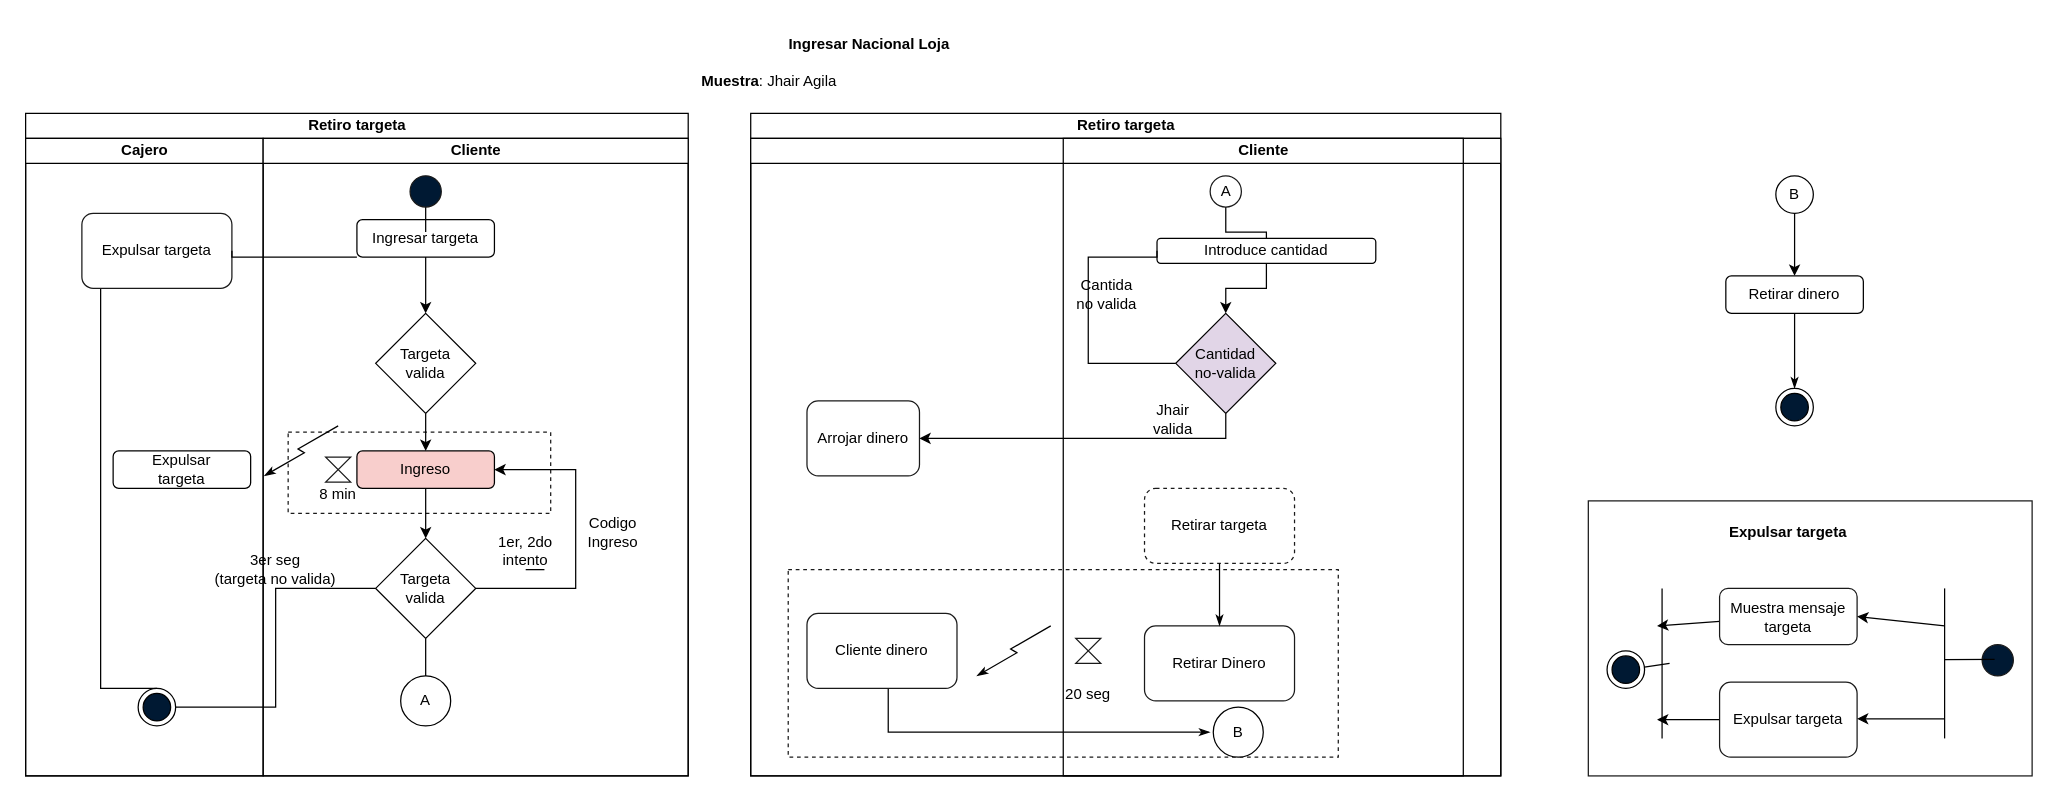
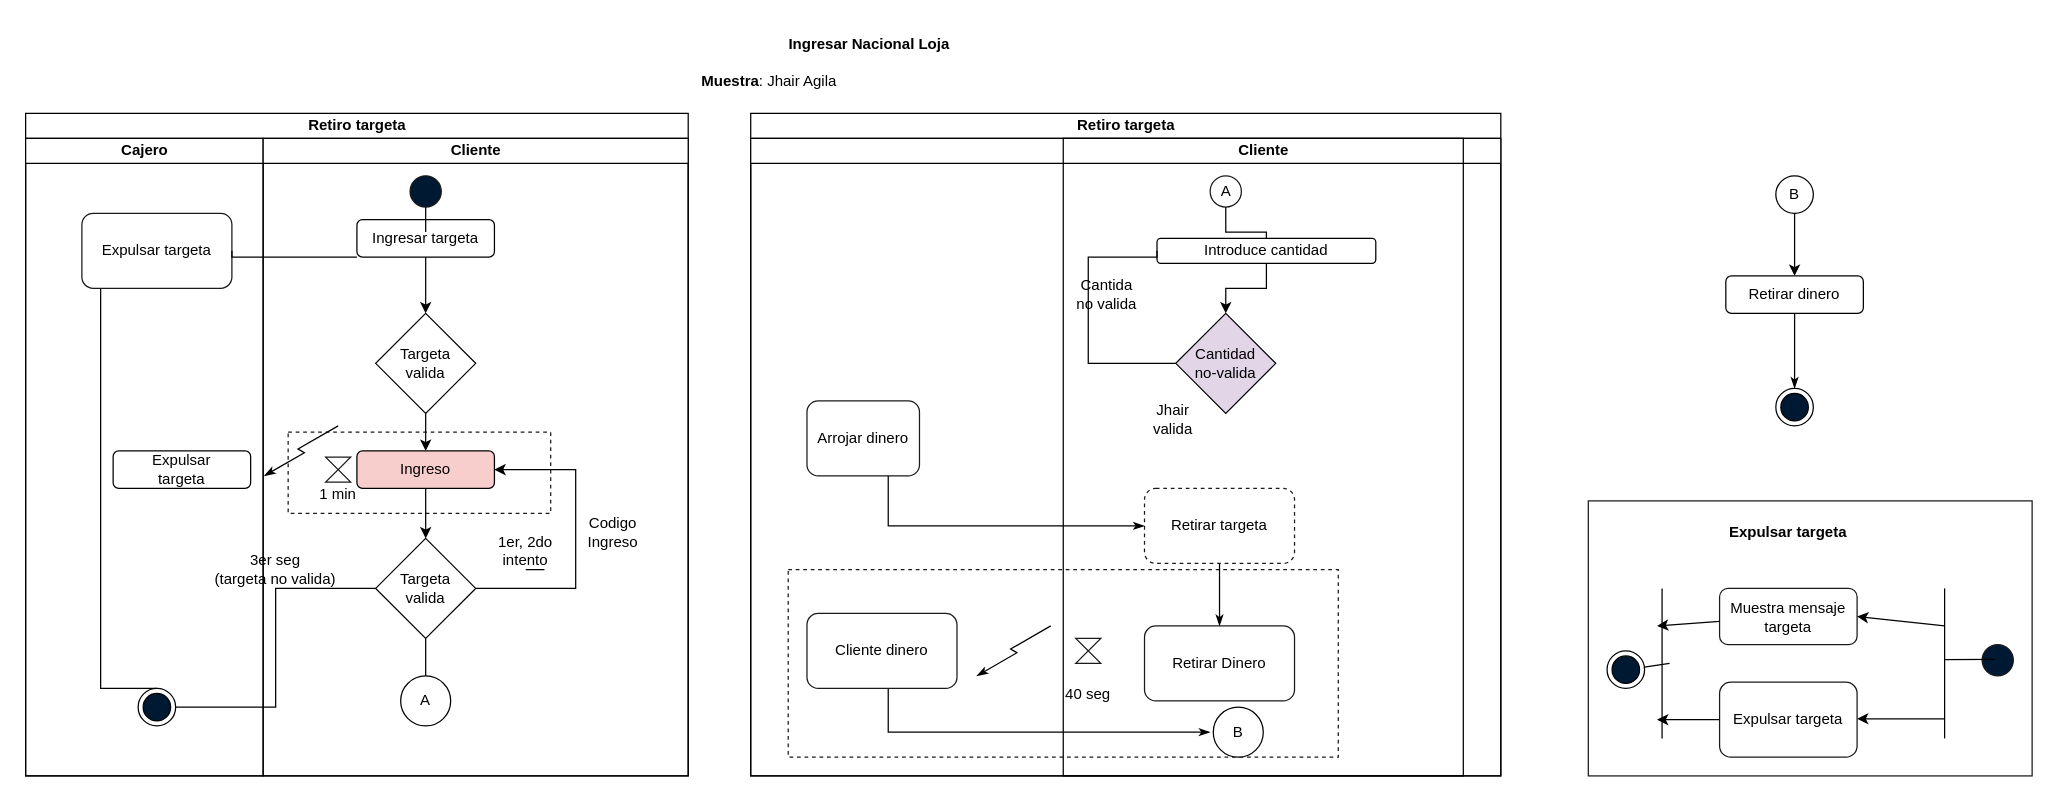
edge "Cantidad no-valida" -> "Arrojar dinero": removed
node "8 min": label "8 min" -> "1 min"
edge "Arrojar dinero" -> "Retirar targeta": added
node "20 seg": label "20 seg" -> "40 seg"
